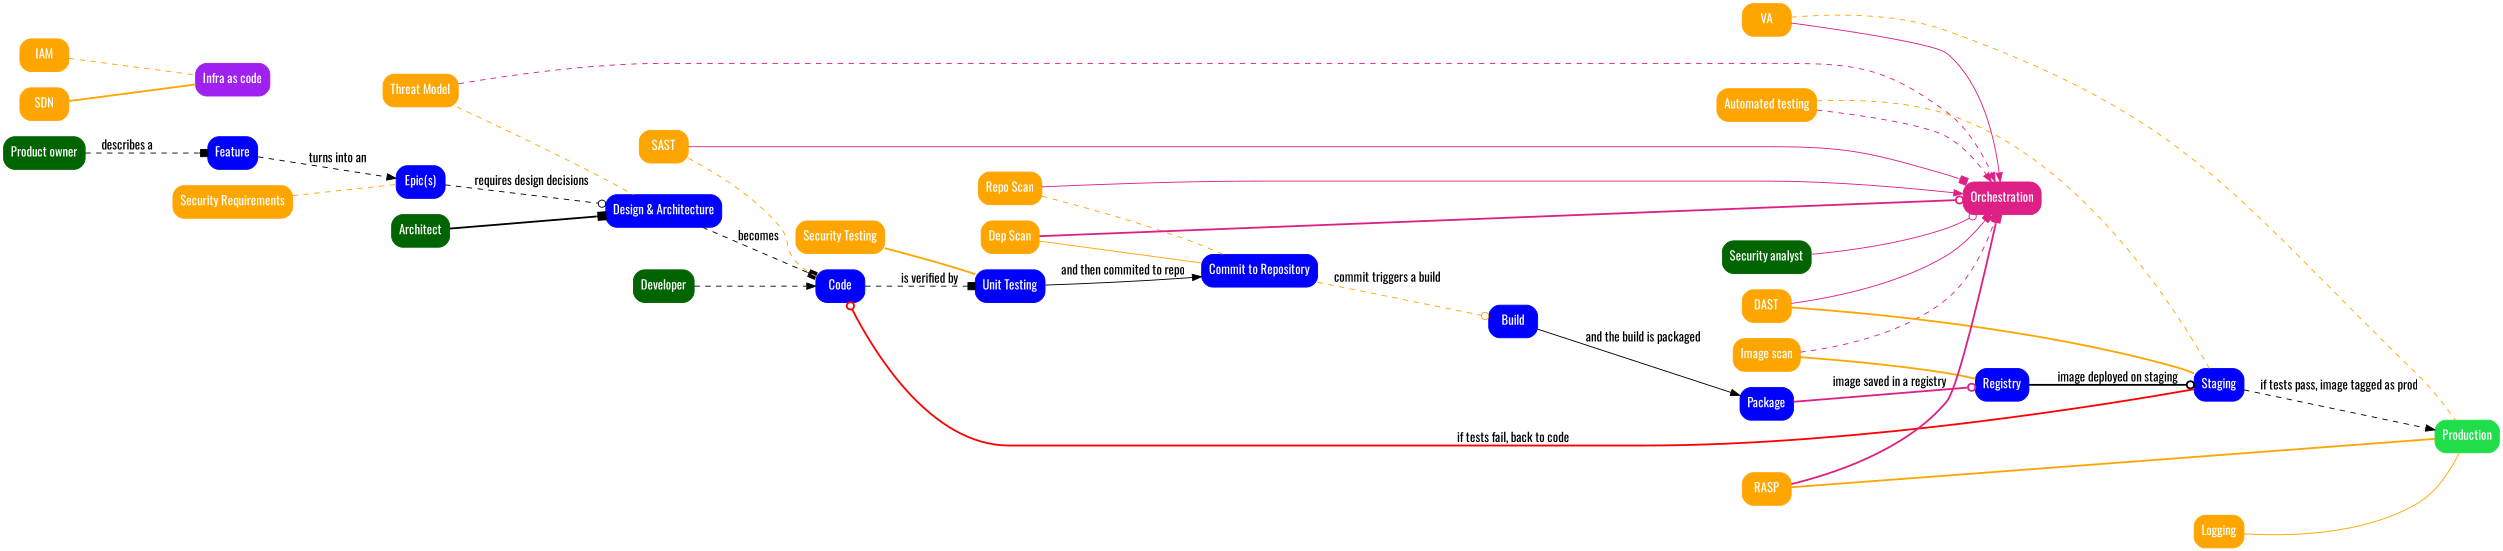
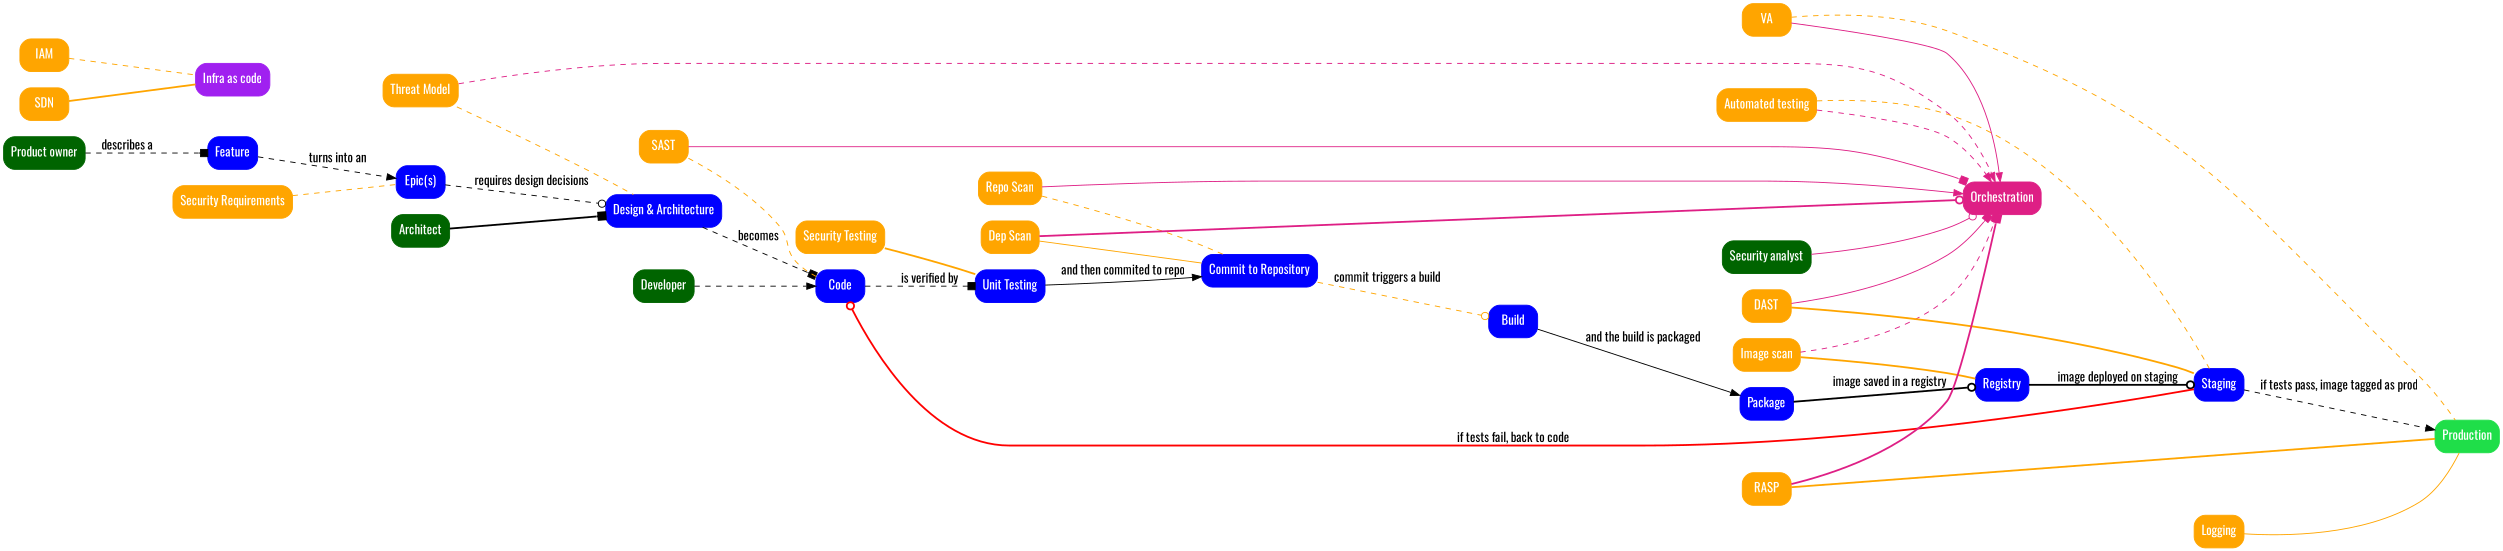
edge "Package" -> "Registry": color #de1f85 -> black
